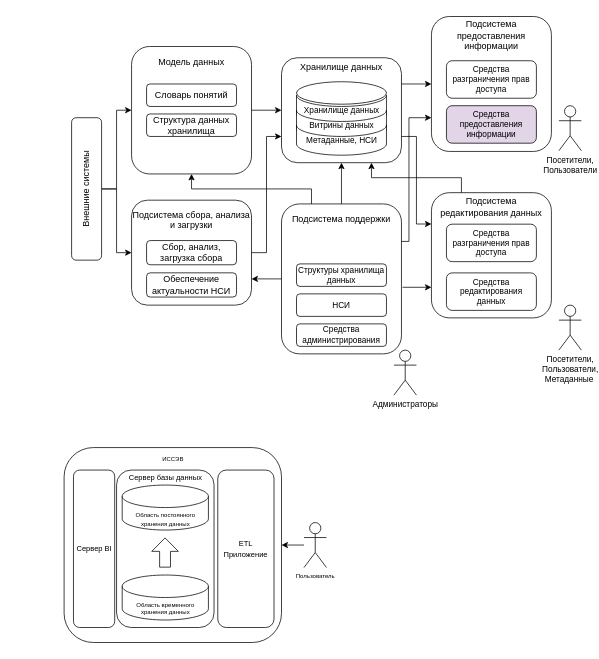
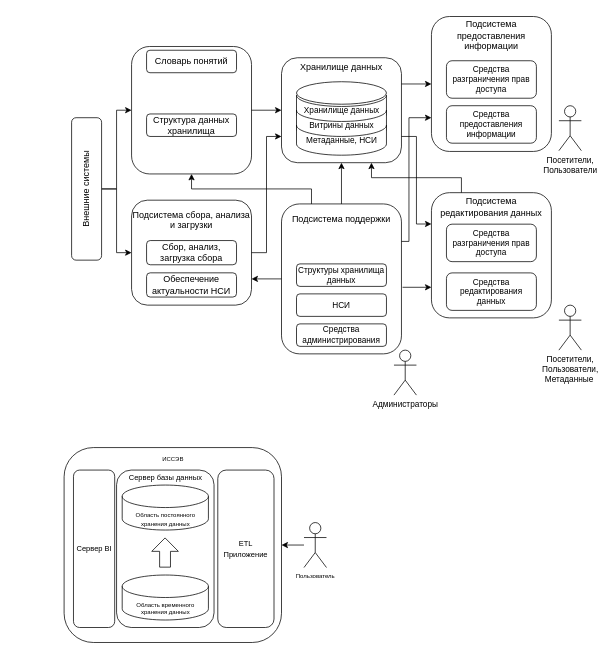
node "Словарь понятий": moved (192, 95) -> (192, 61)
node "Средства предоставления информации": fillcolor #e1d5e7 -> #ffffff
